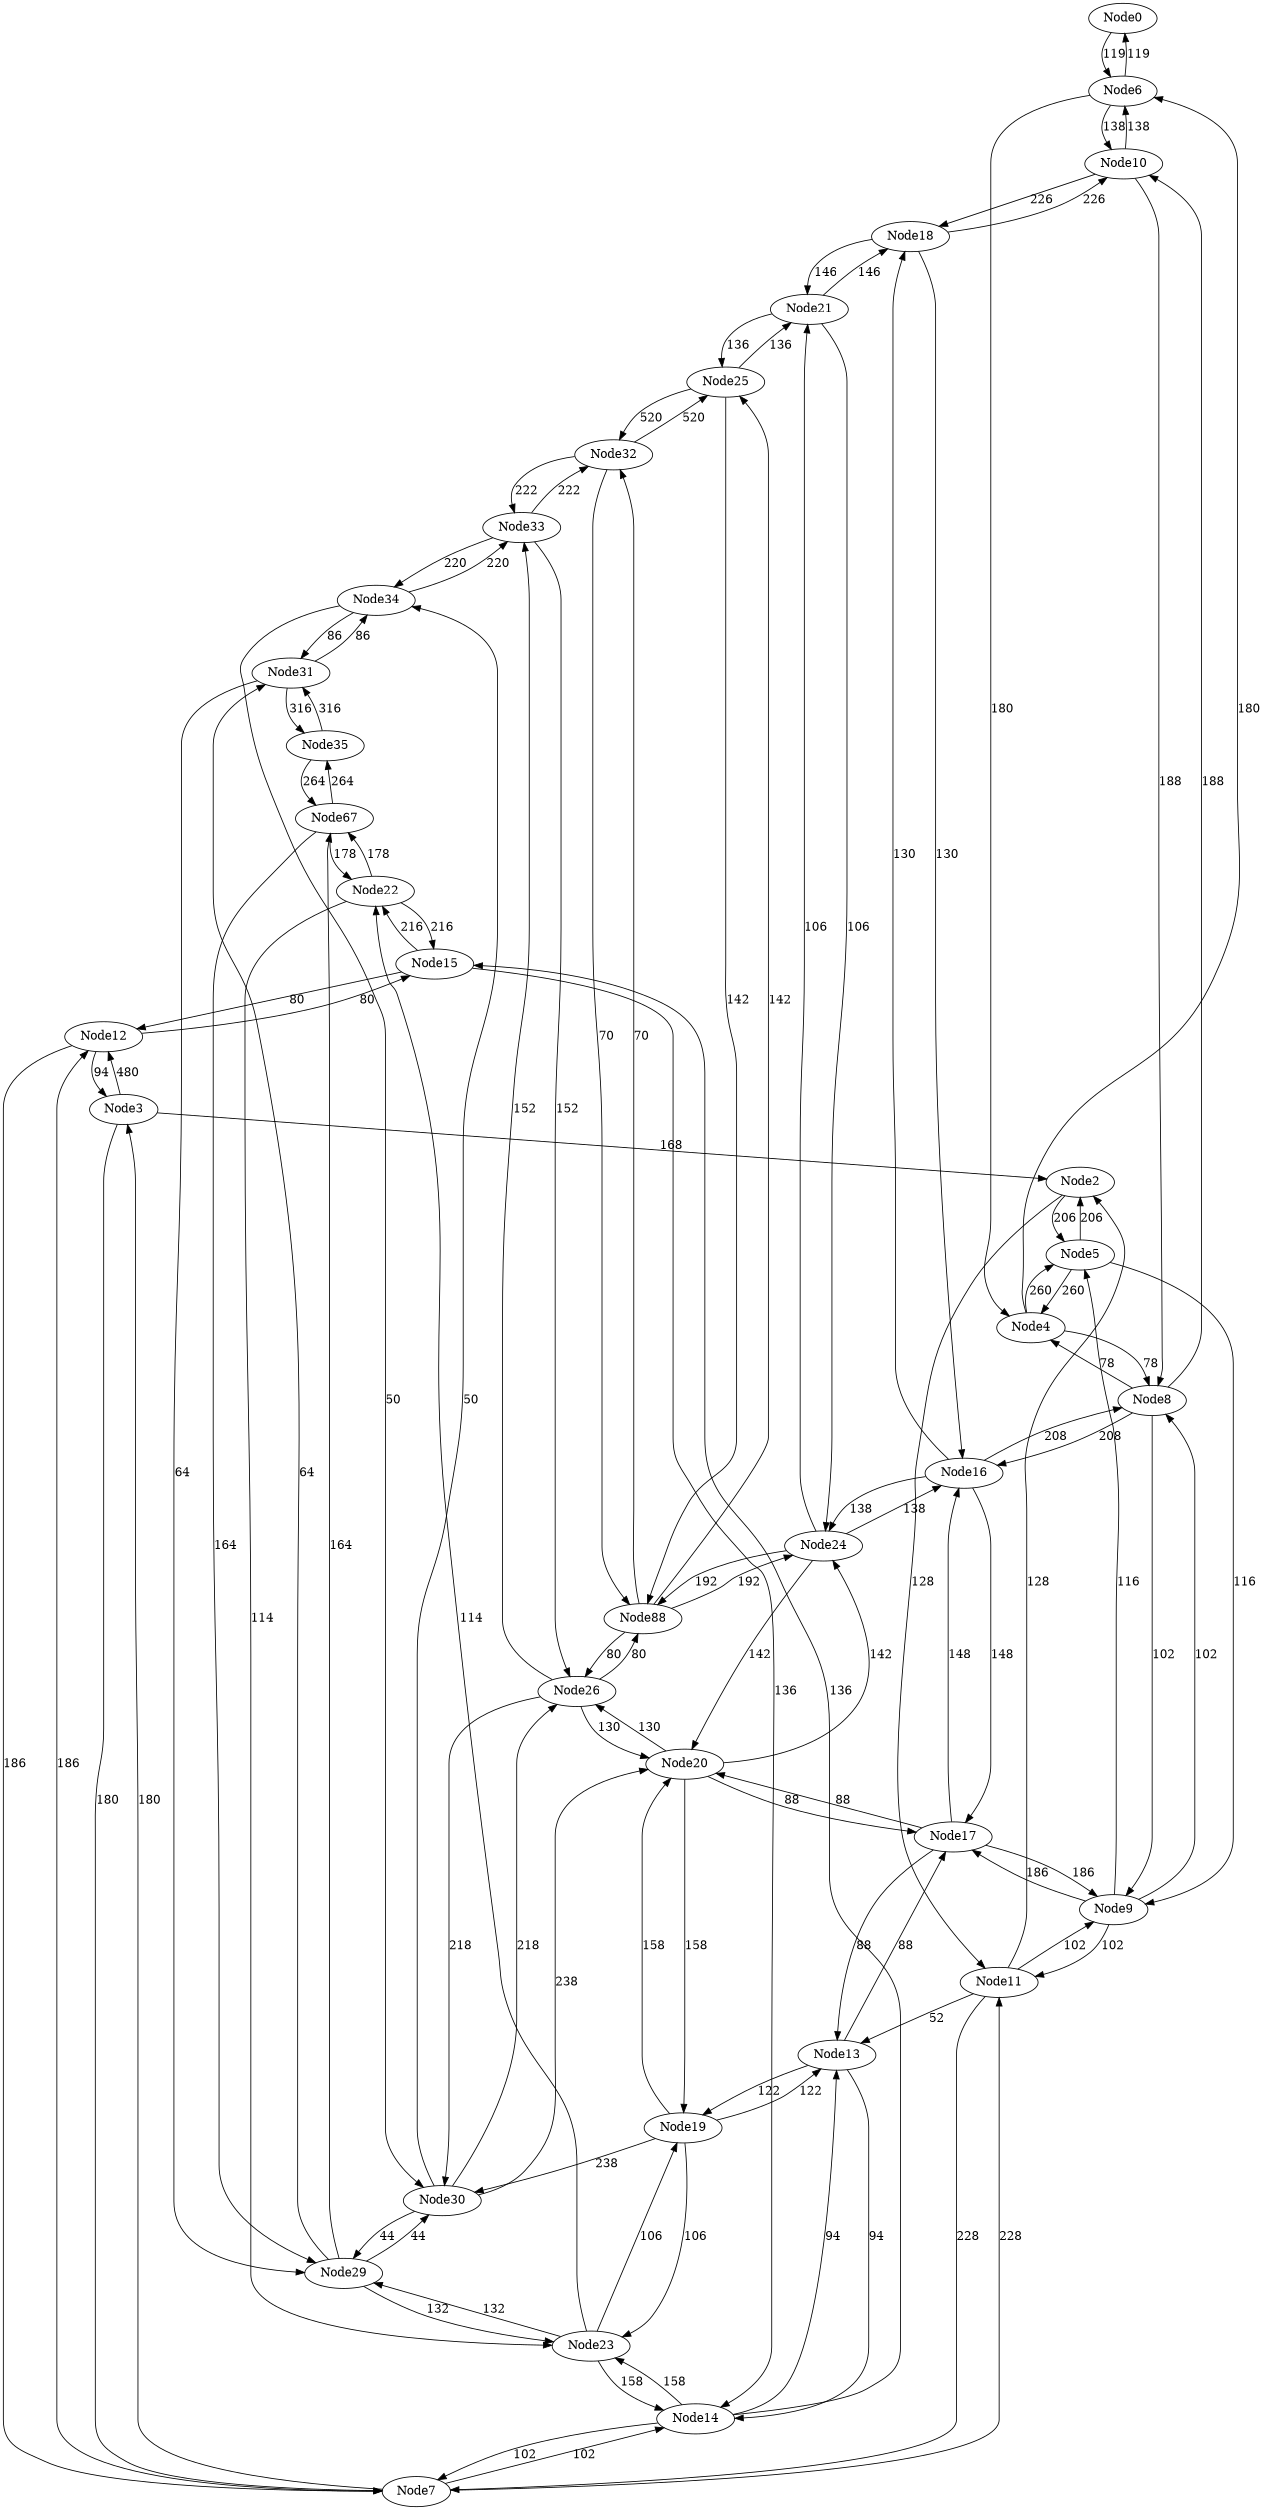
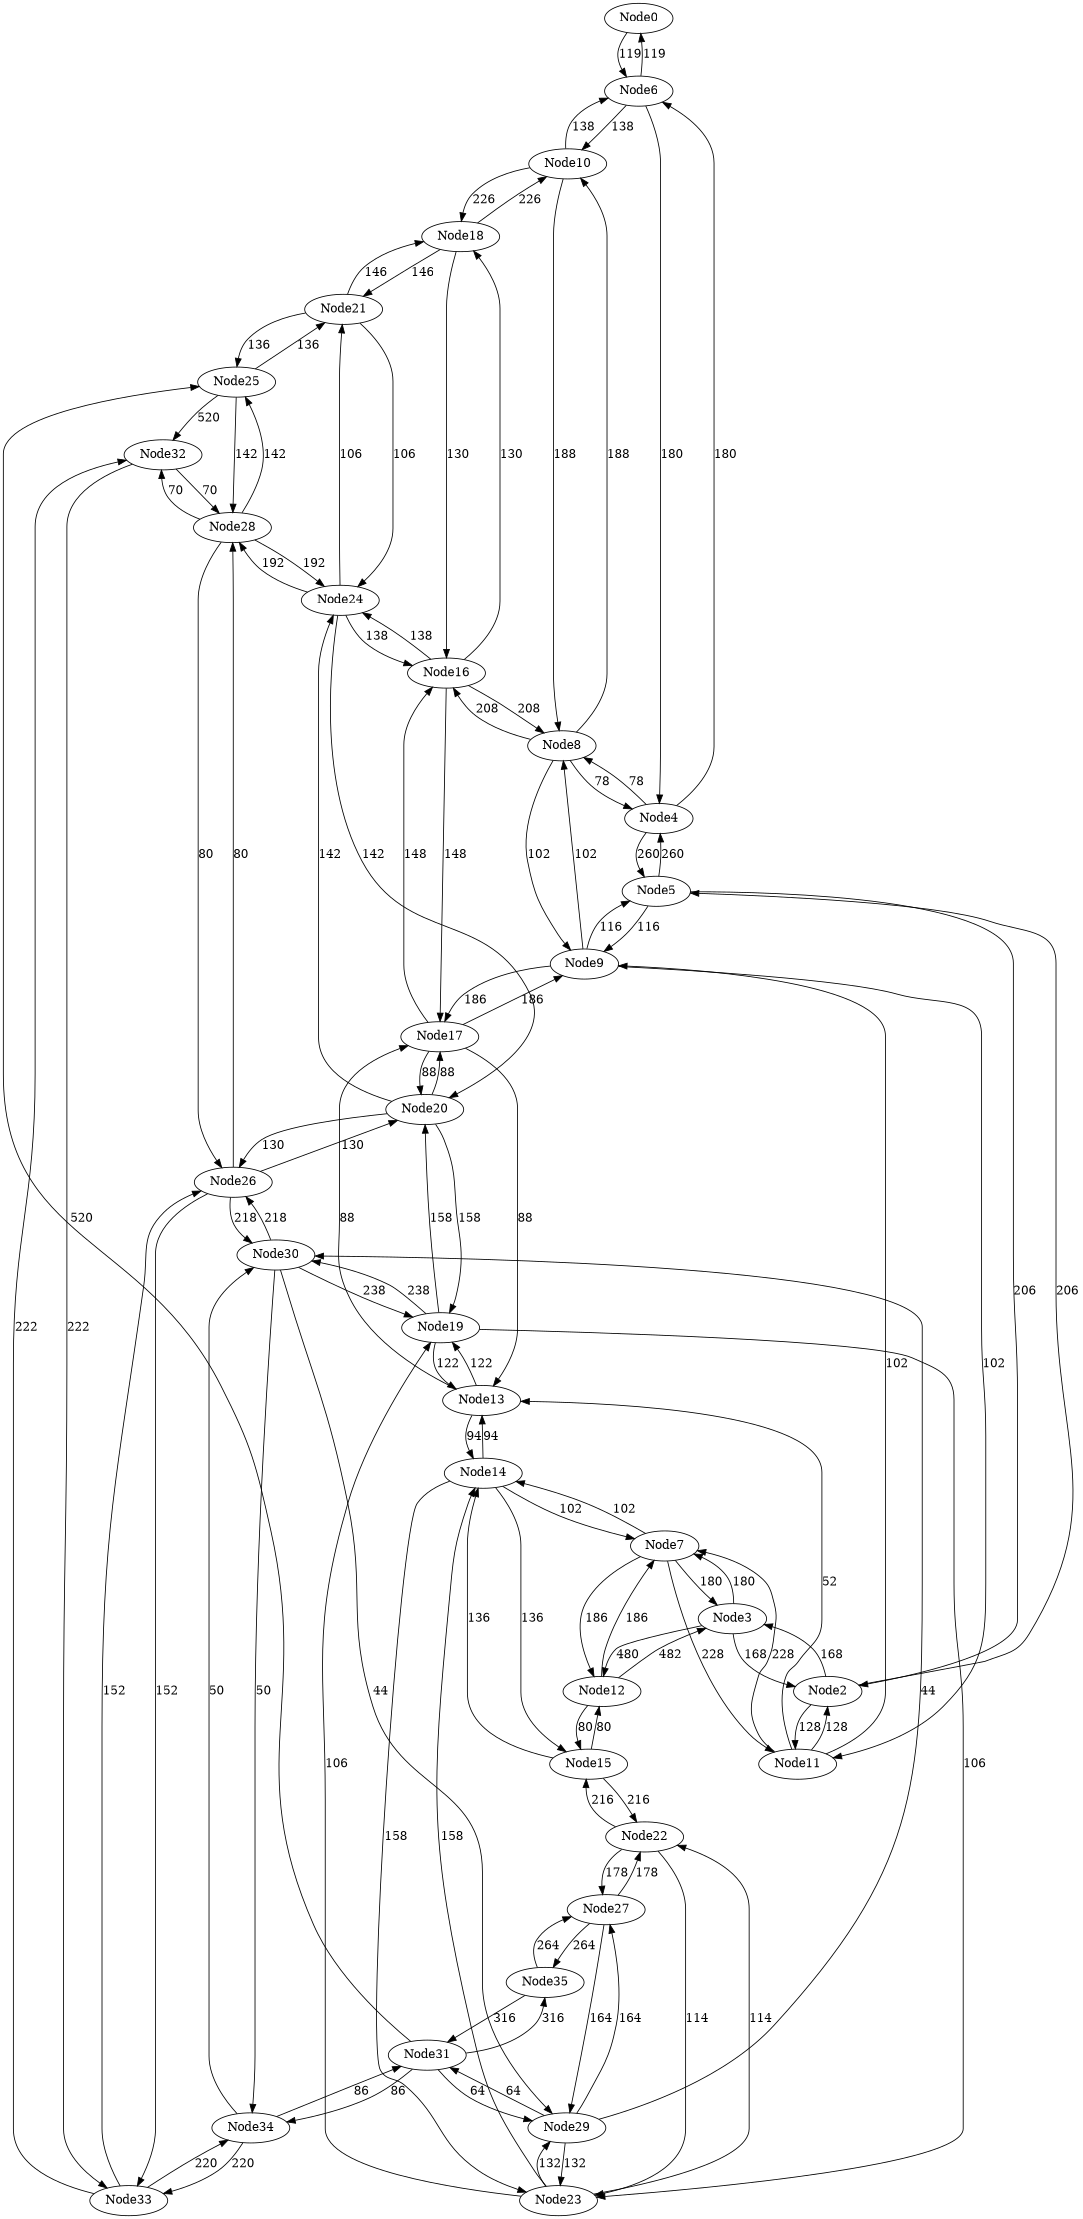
edge "Node32" -> "Node25": now "Node31" -> "Node25"
node "Node67": label "Node67" -> "Node27"
edge "Node12" -> "Node3": label "94" -> "482"
node "Node88": label "Node88" -> "Node28"
edge "Node2" -> "Node3": added, label "168"
edge "Node30" -> "Node20": now "Node30" -> "Node19"
